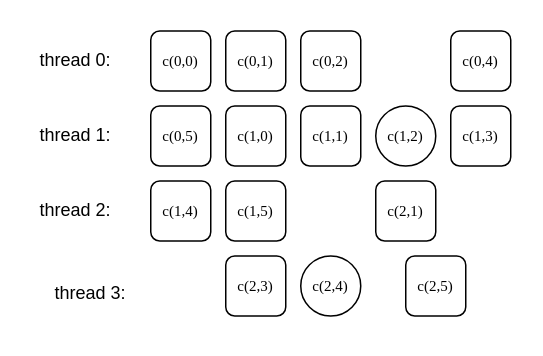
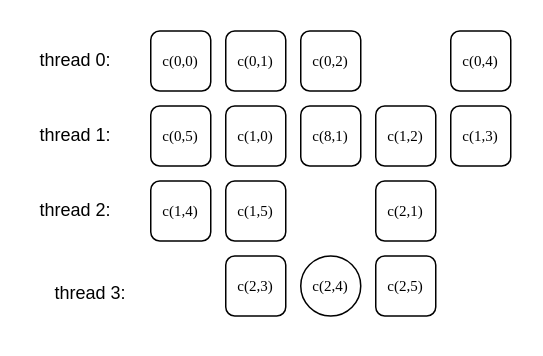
node "c(1,1)": label "c(1,1)" -> "c(8,1)"
node "c(1,2)": shape ellipse -> rounded rectangle
node "c(2,5)": moved (436, 286) -> (406, 286)
